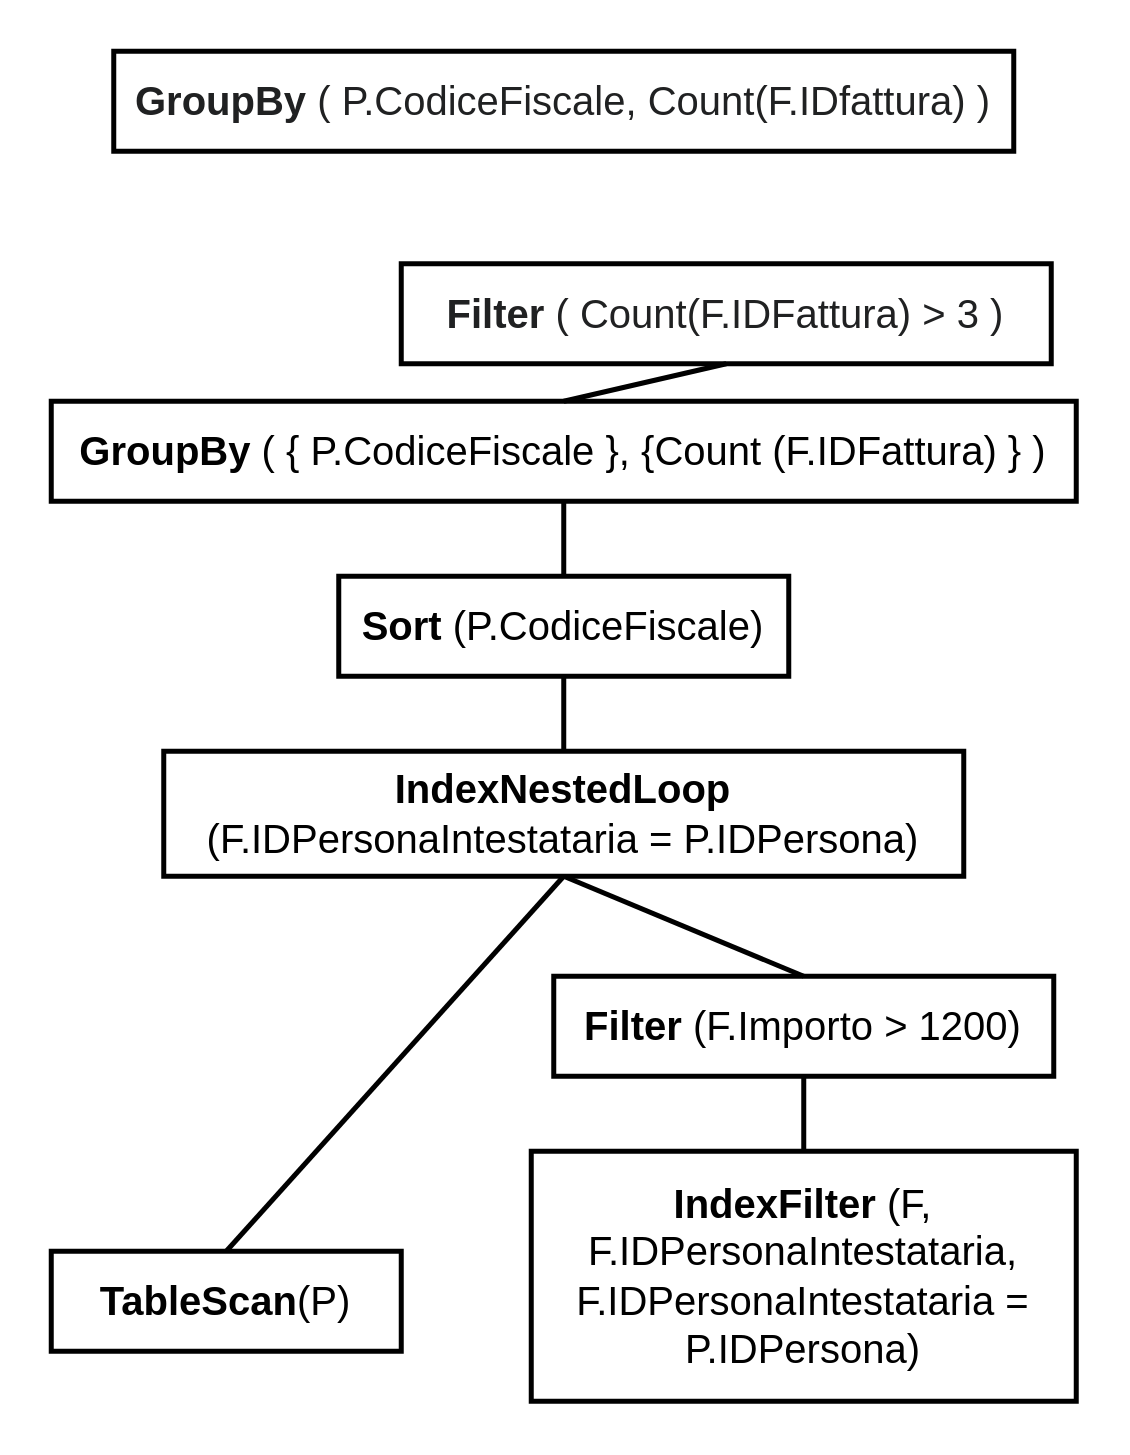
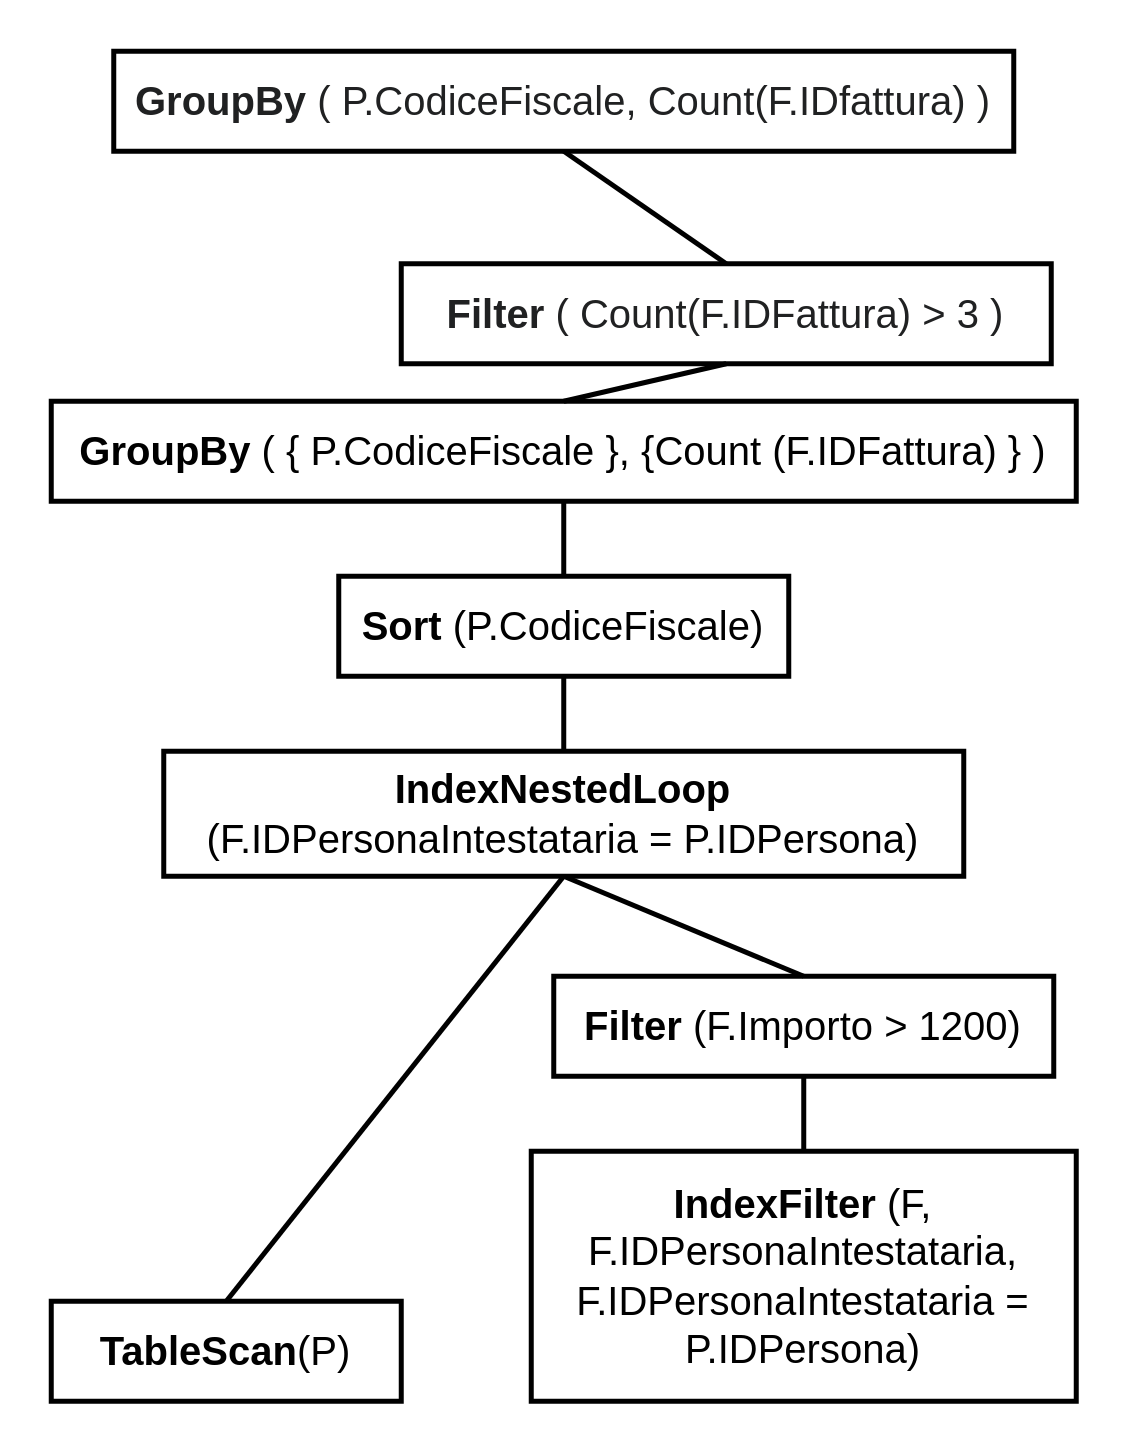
edge "GroupBy ( P.CodiceFiscale, Count(F.IDfattura) )" -- "Filter ( Count(F.IDFattura) > 3 )": added
node "TableScan(P)": moved (226, 1301) -> (226, 1351)
